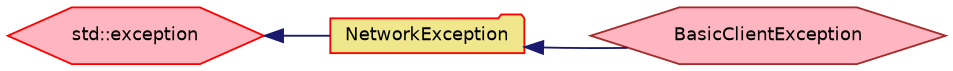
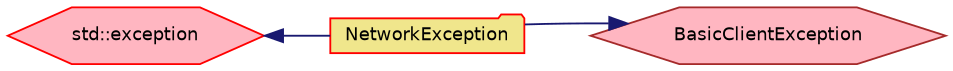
edge "BasicClientException" -> "NetworkException": reversed
